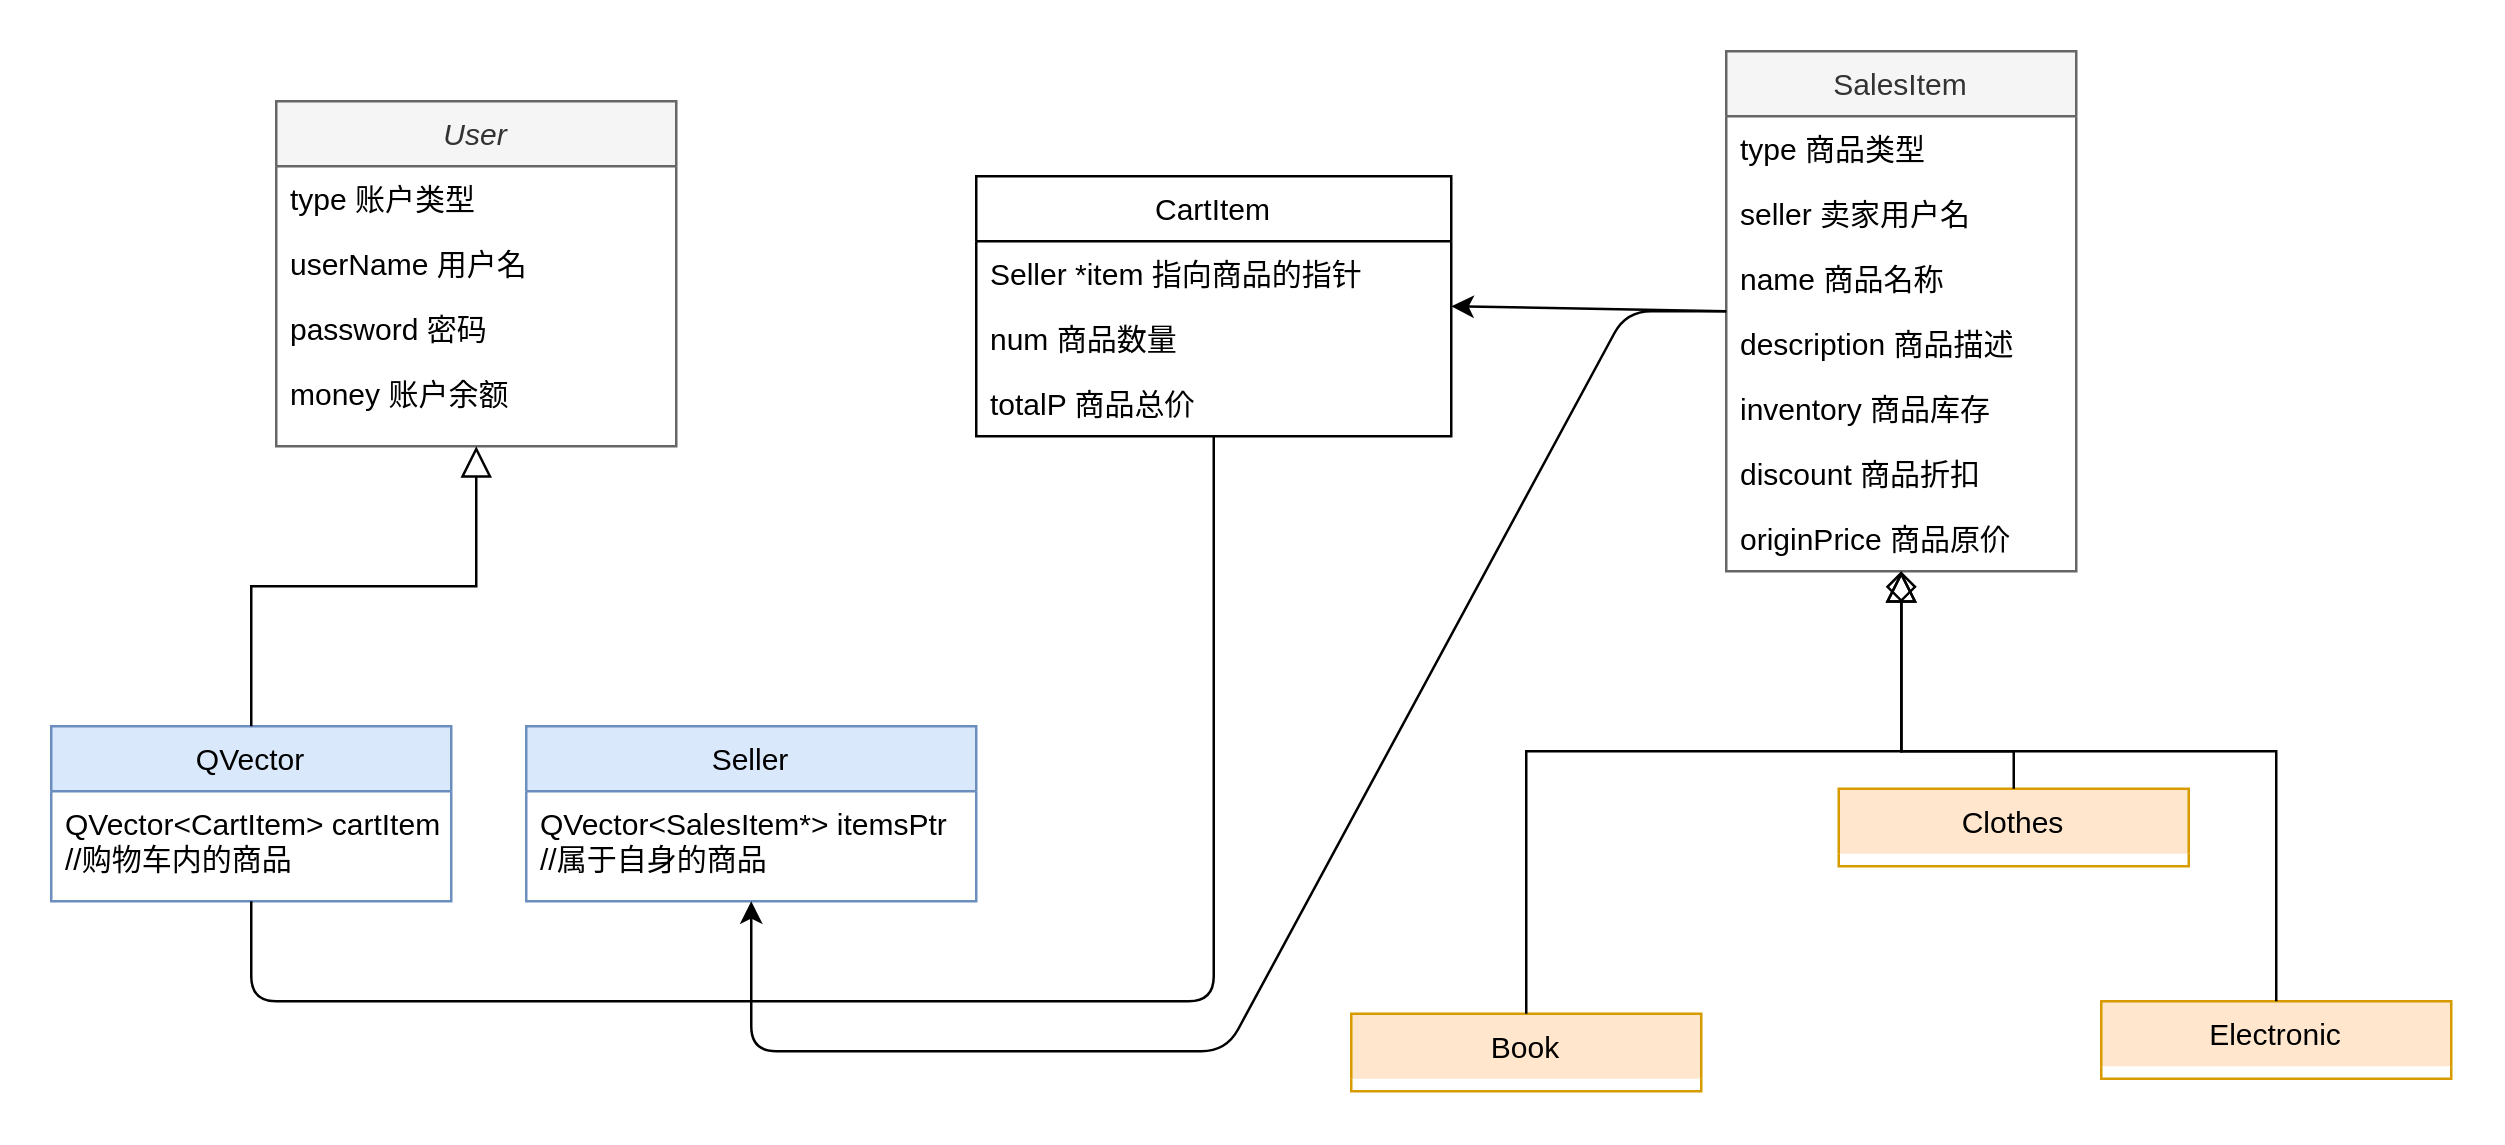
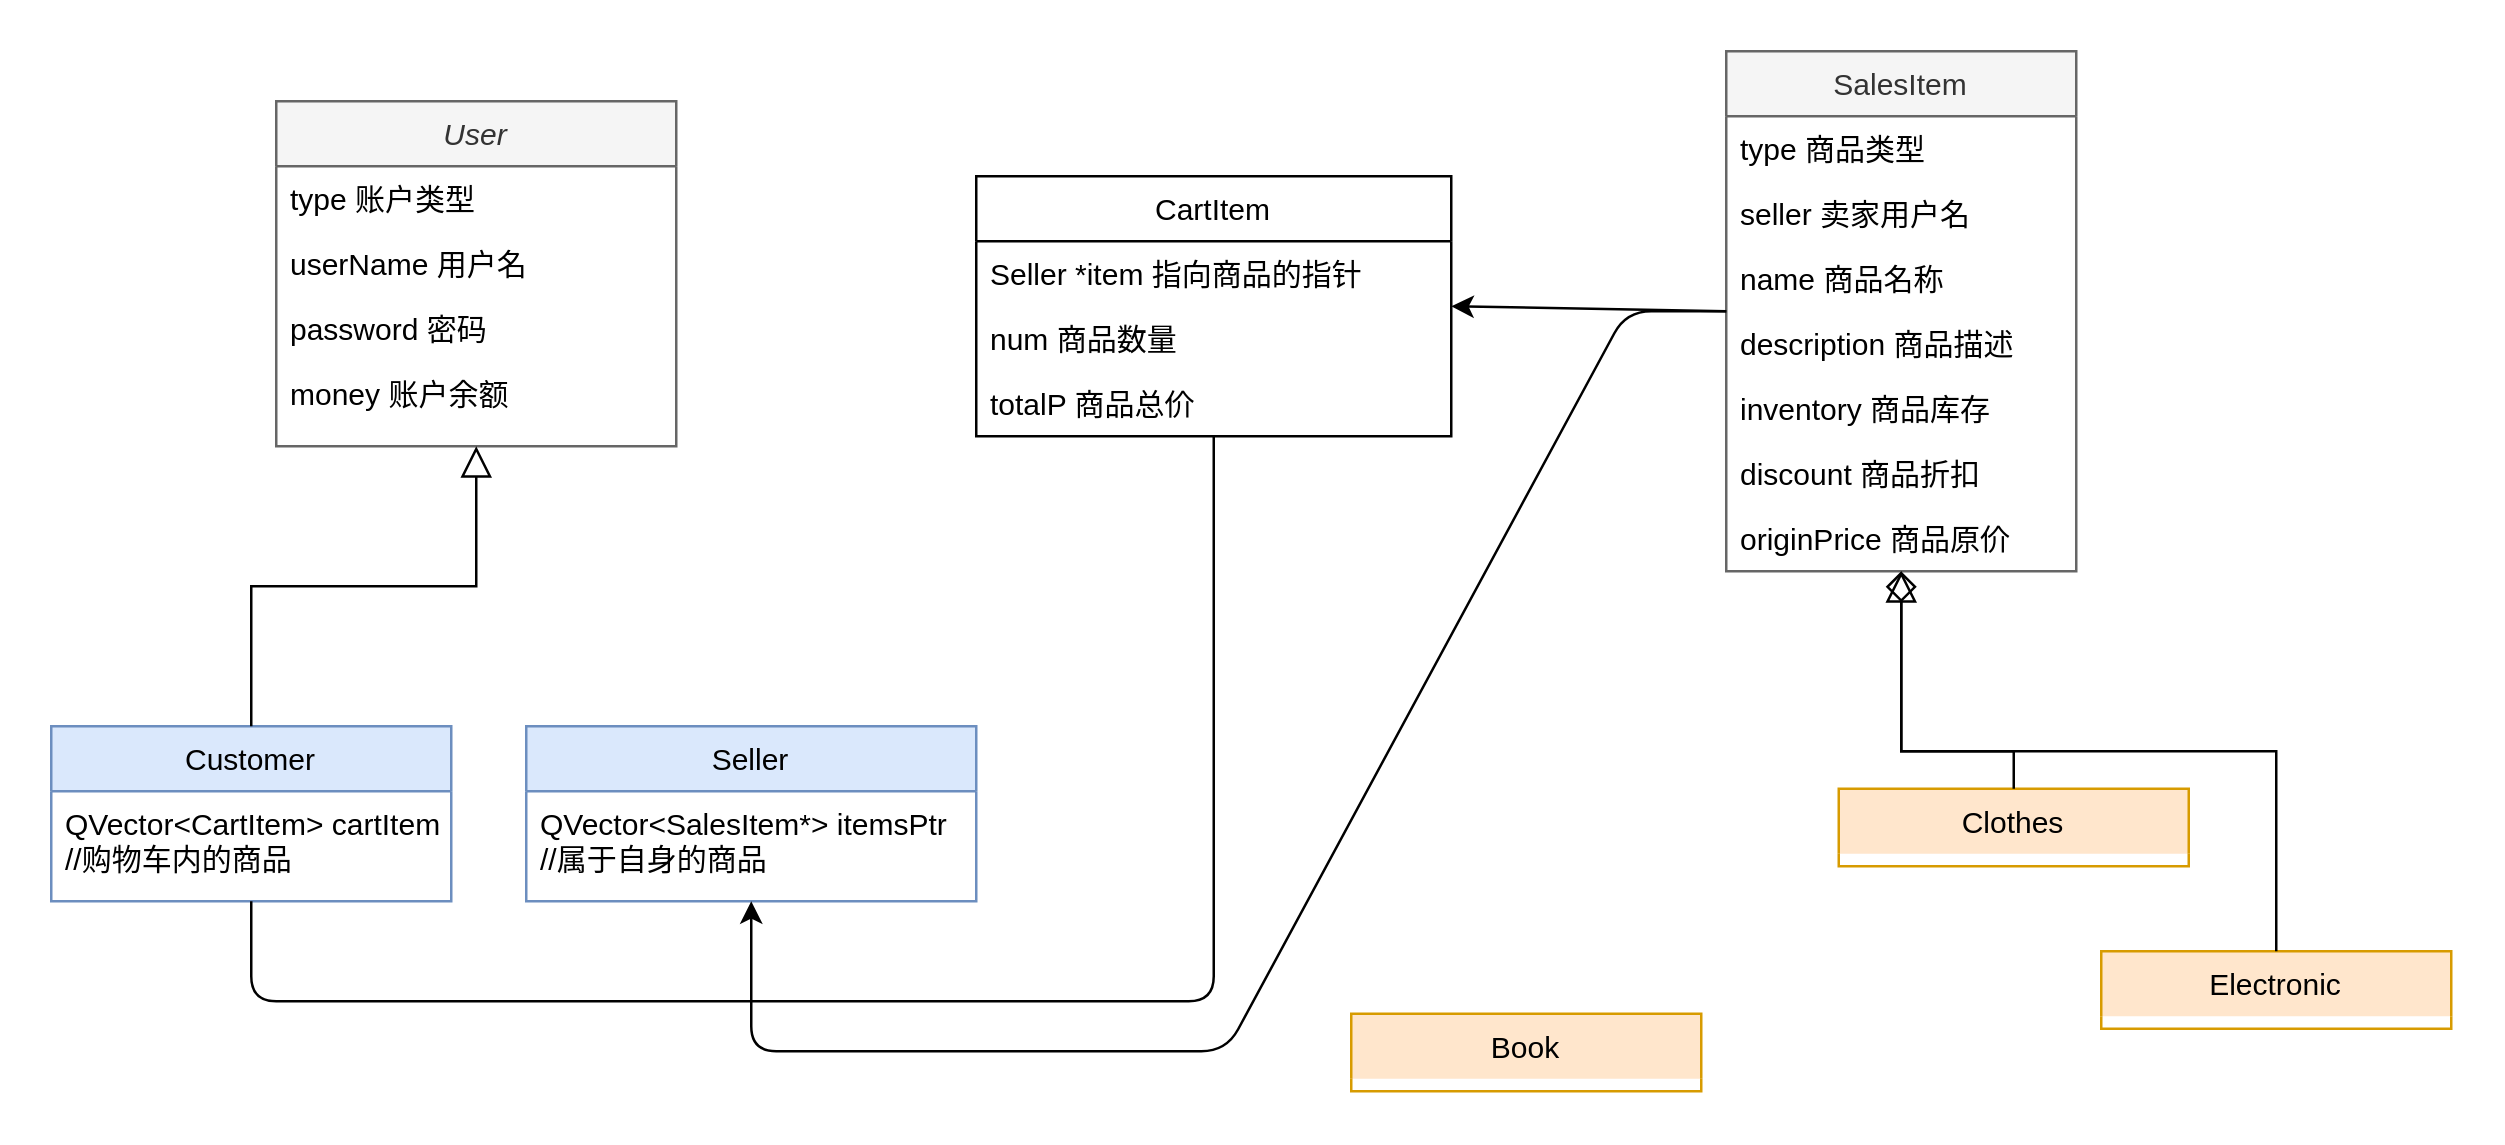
edge "Book" -> "SalesItem": removed
node "QVector": label "QVector" -> "Customer"
node "Electronic": moved (2276, 1040) -> (2276, 990)
